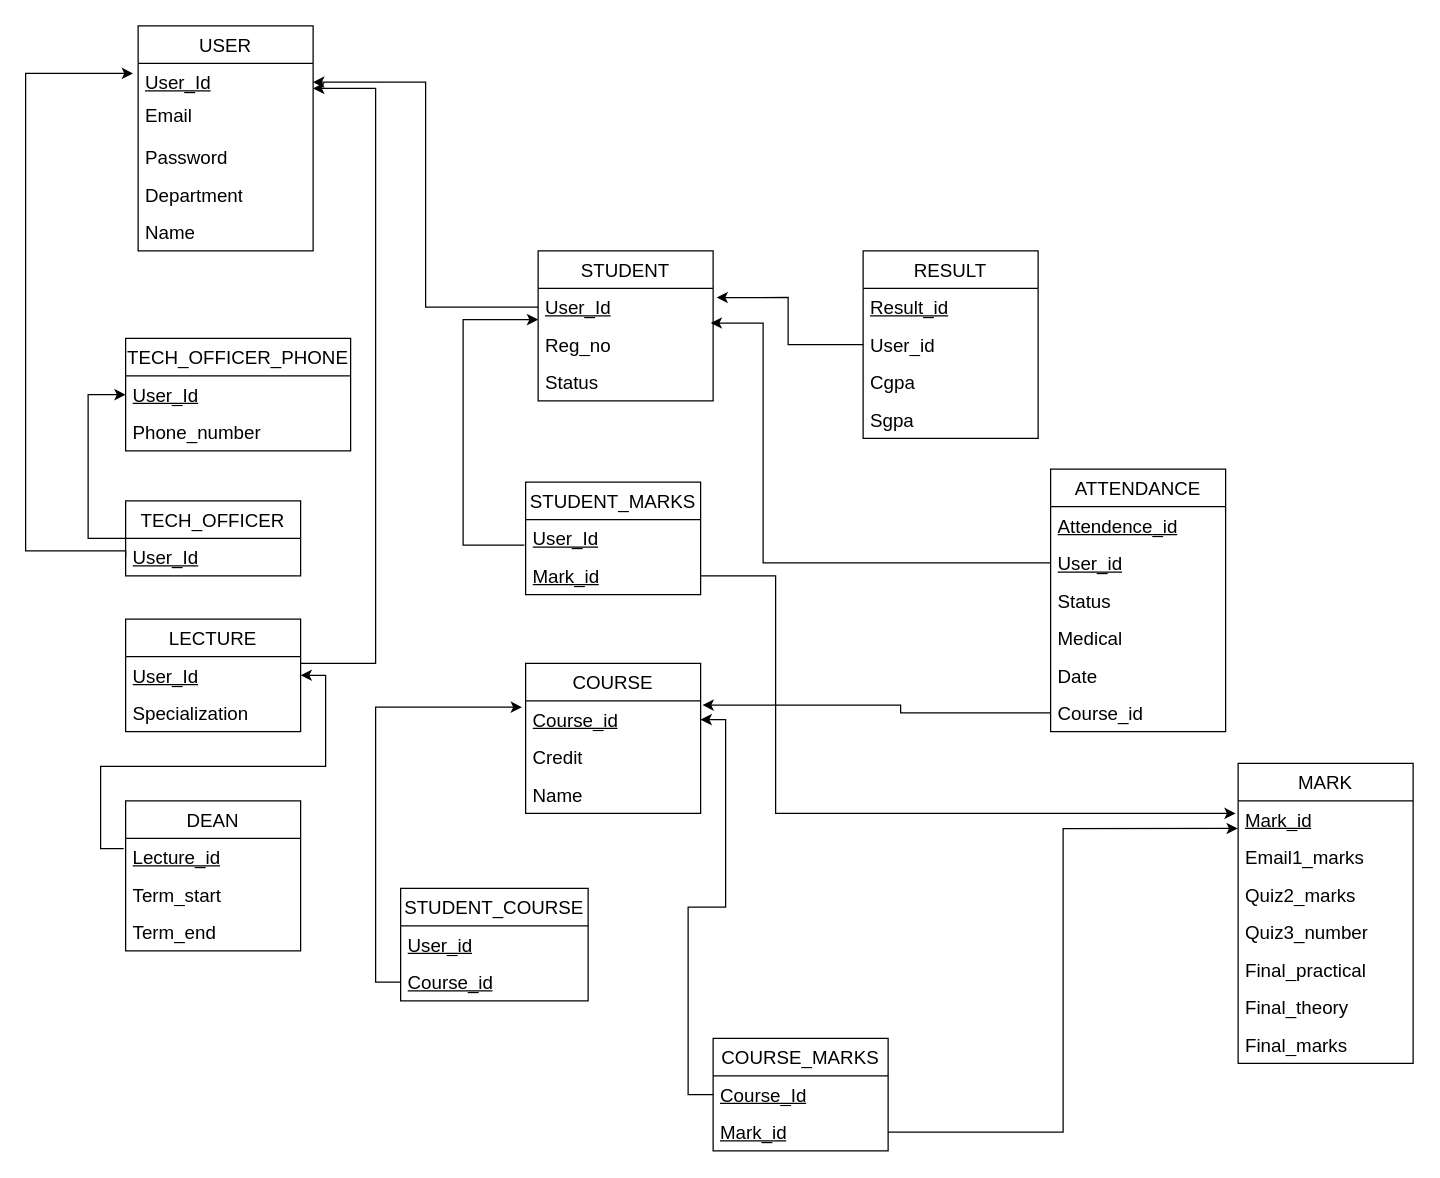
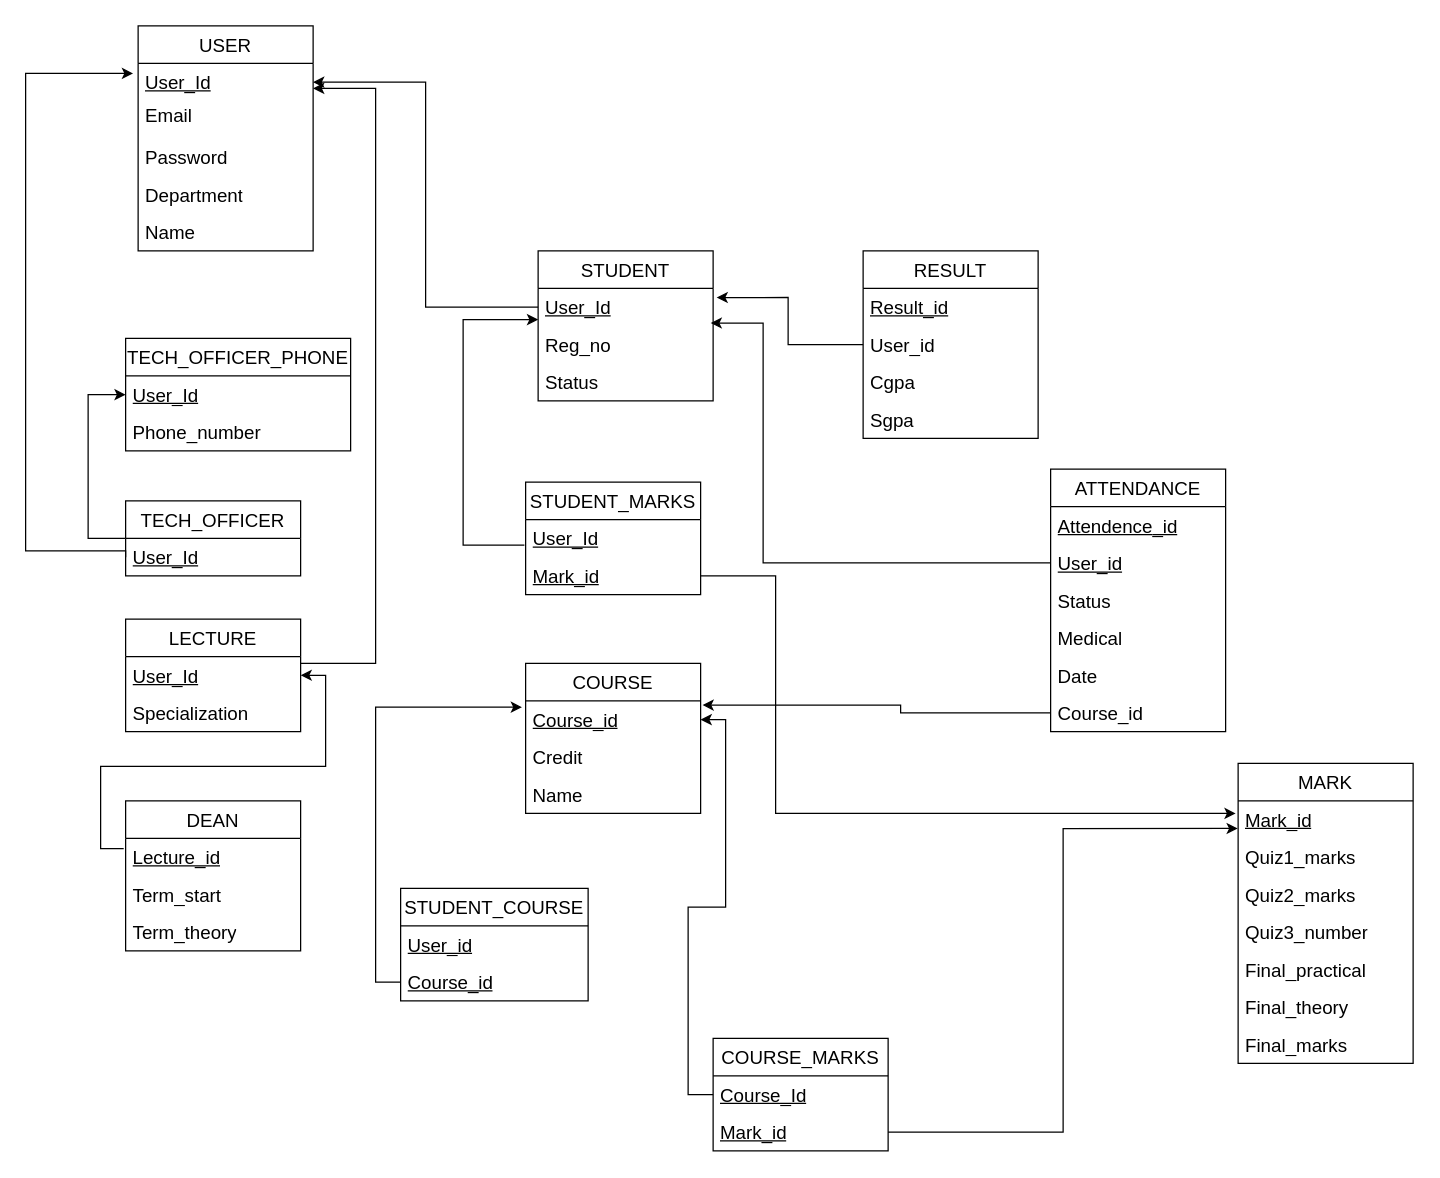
node "Email1_marks": label "Email1_marks" -> "Quiz1_marks"
node "Term_end": label "Term_end" -> "Term_theory"
